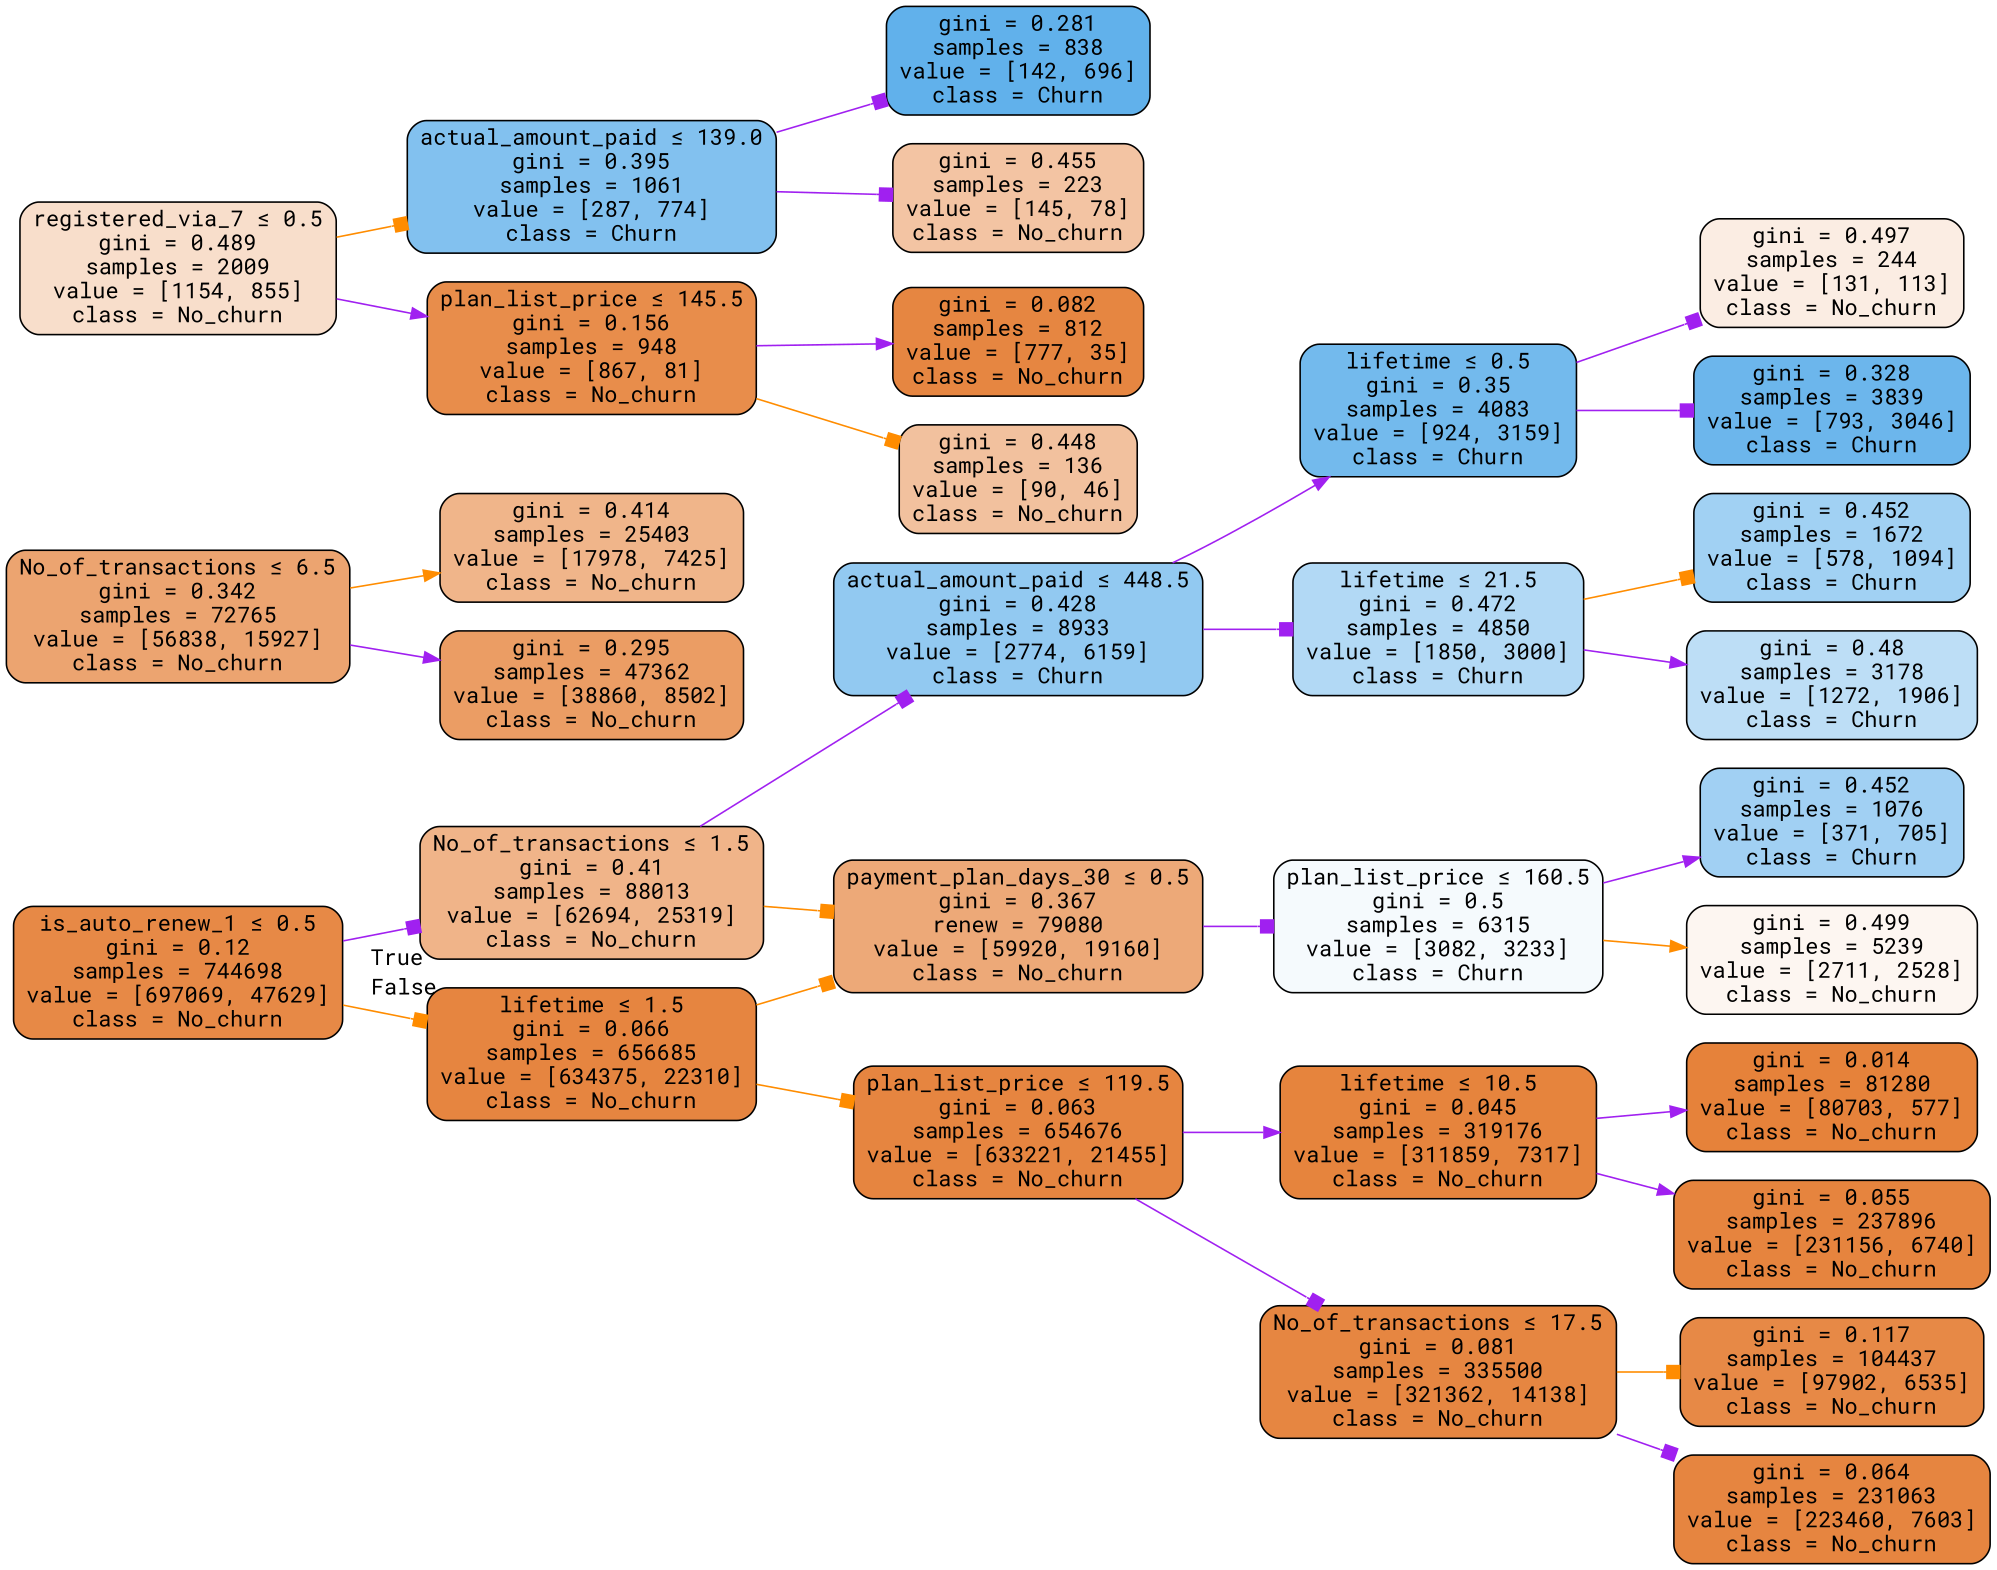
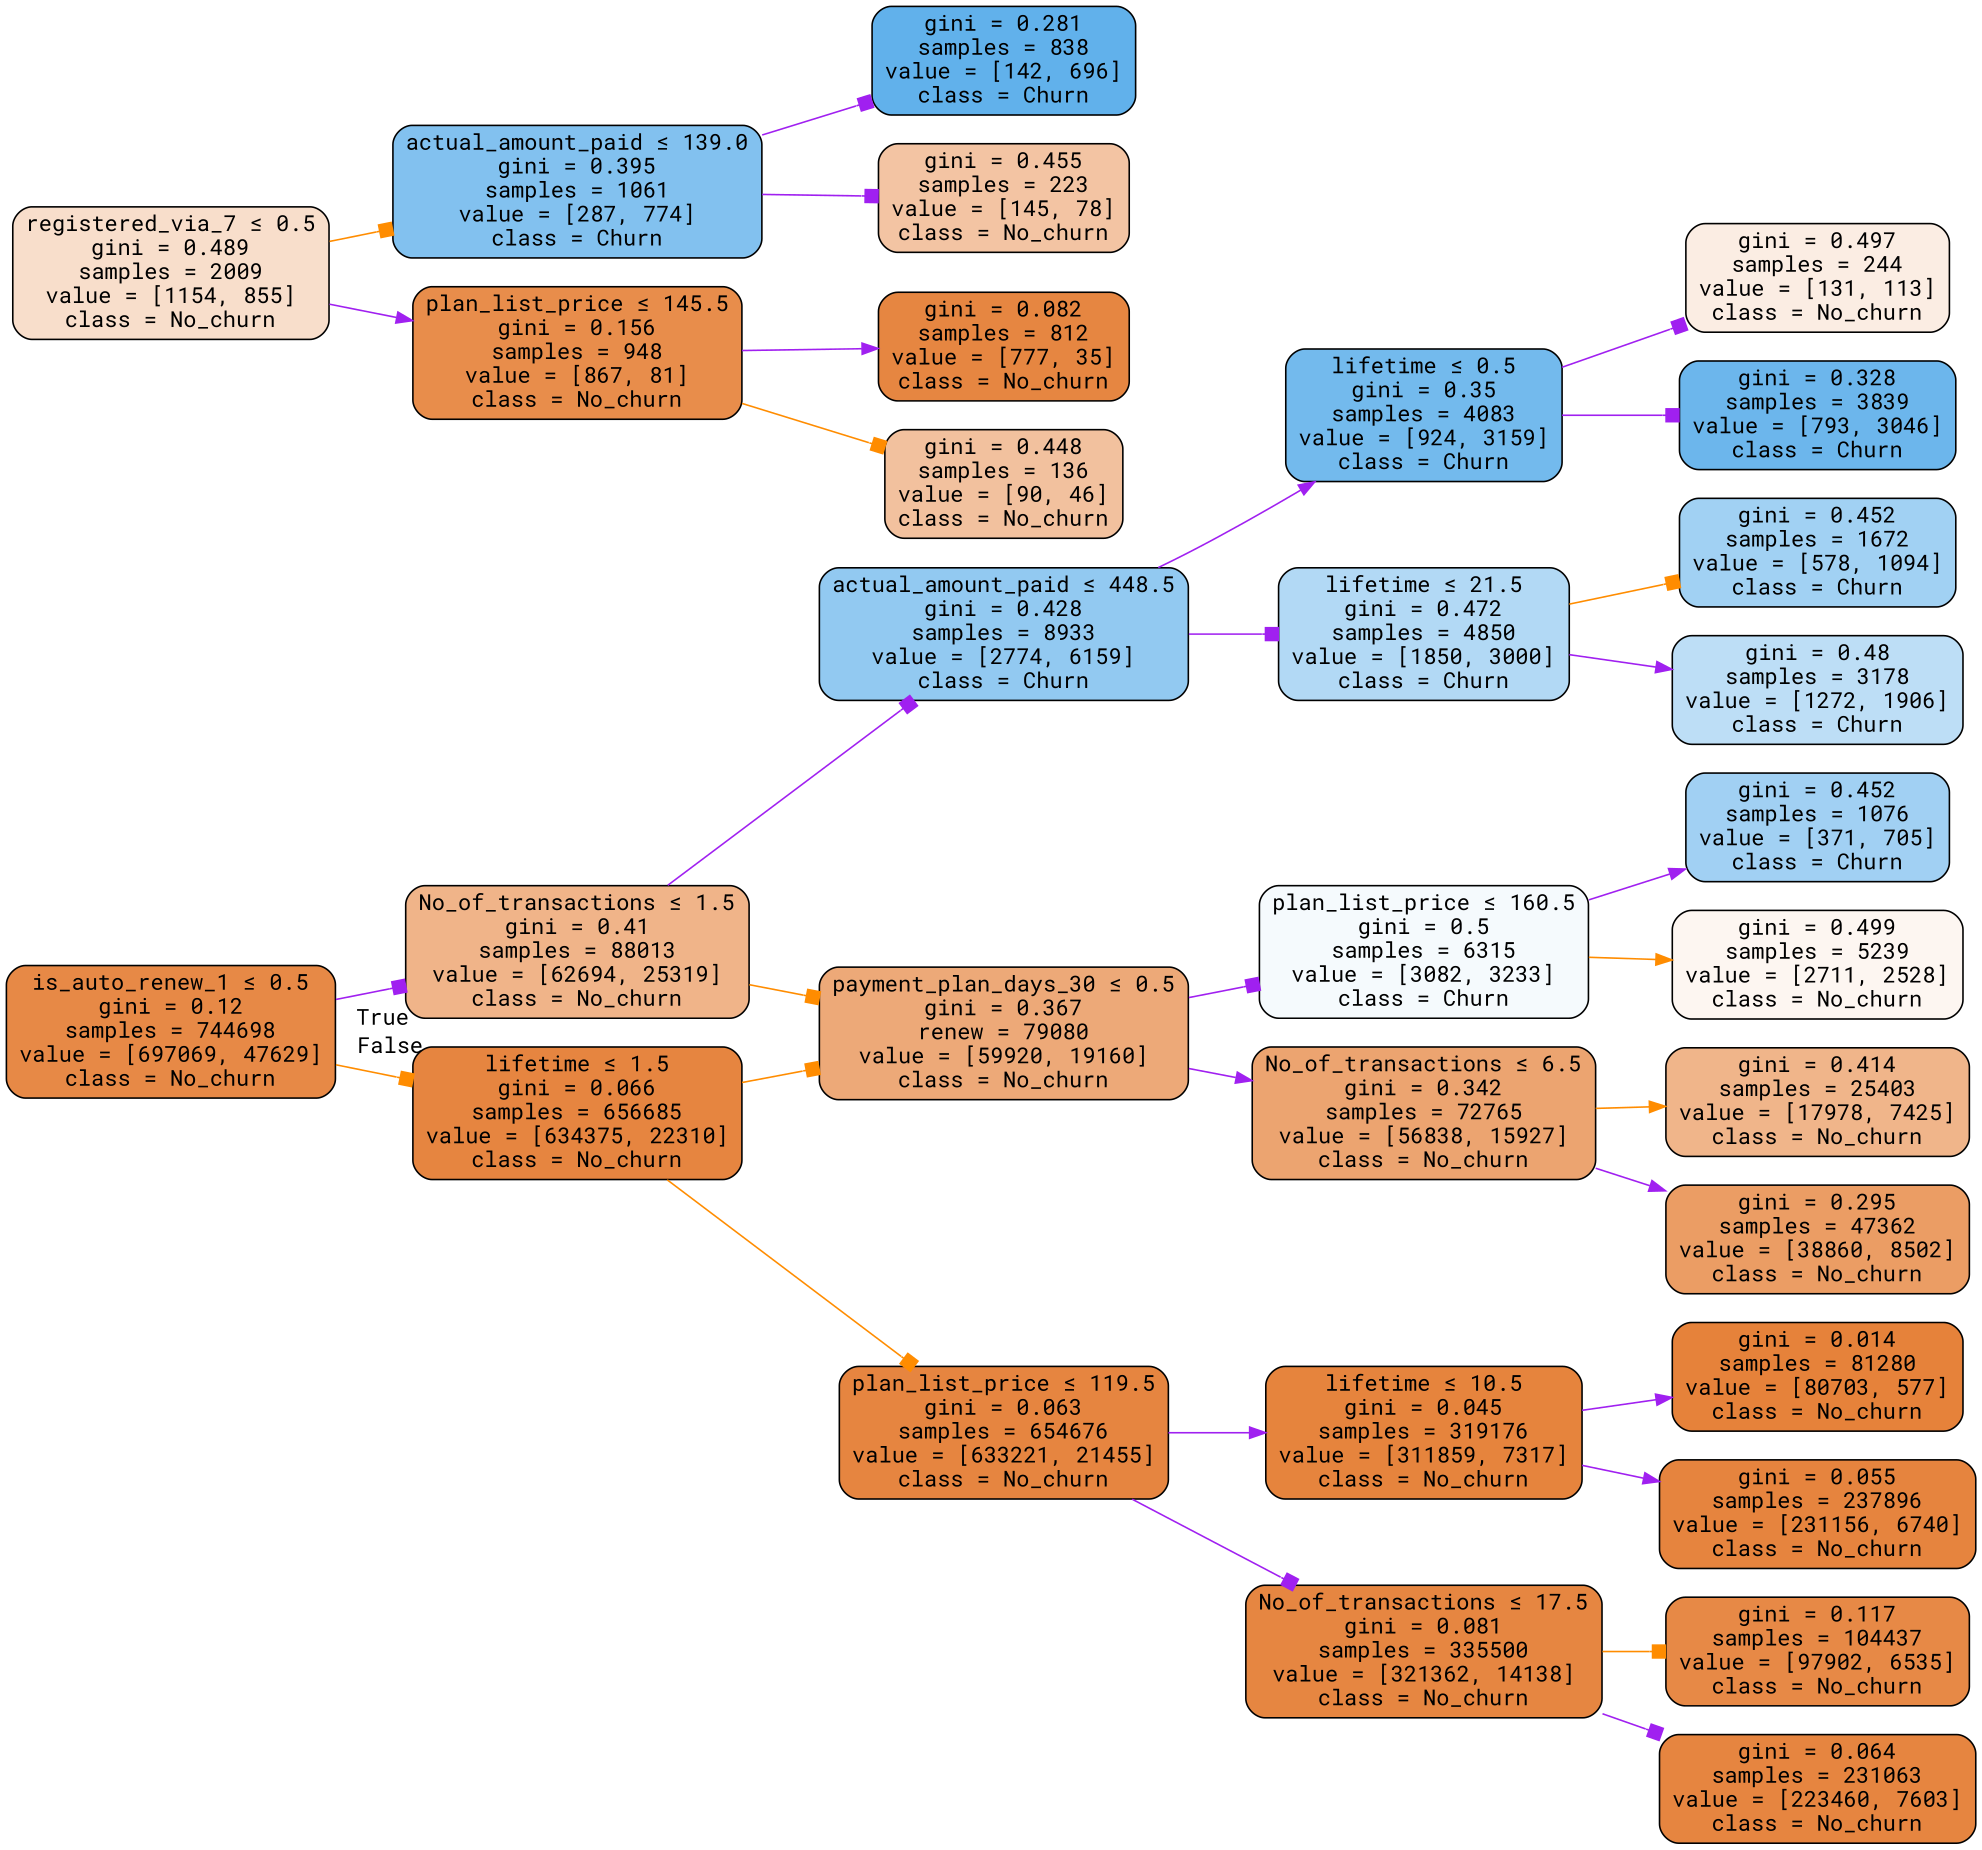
edge "payment_plan_days_30 ≤ 0.5" -> "No_of_transactions ≤ 6.5": added
